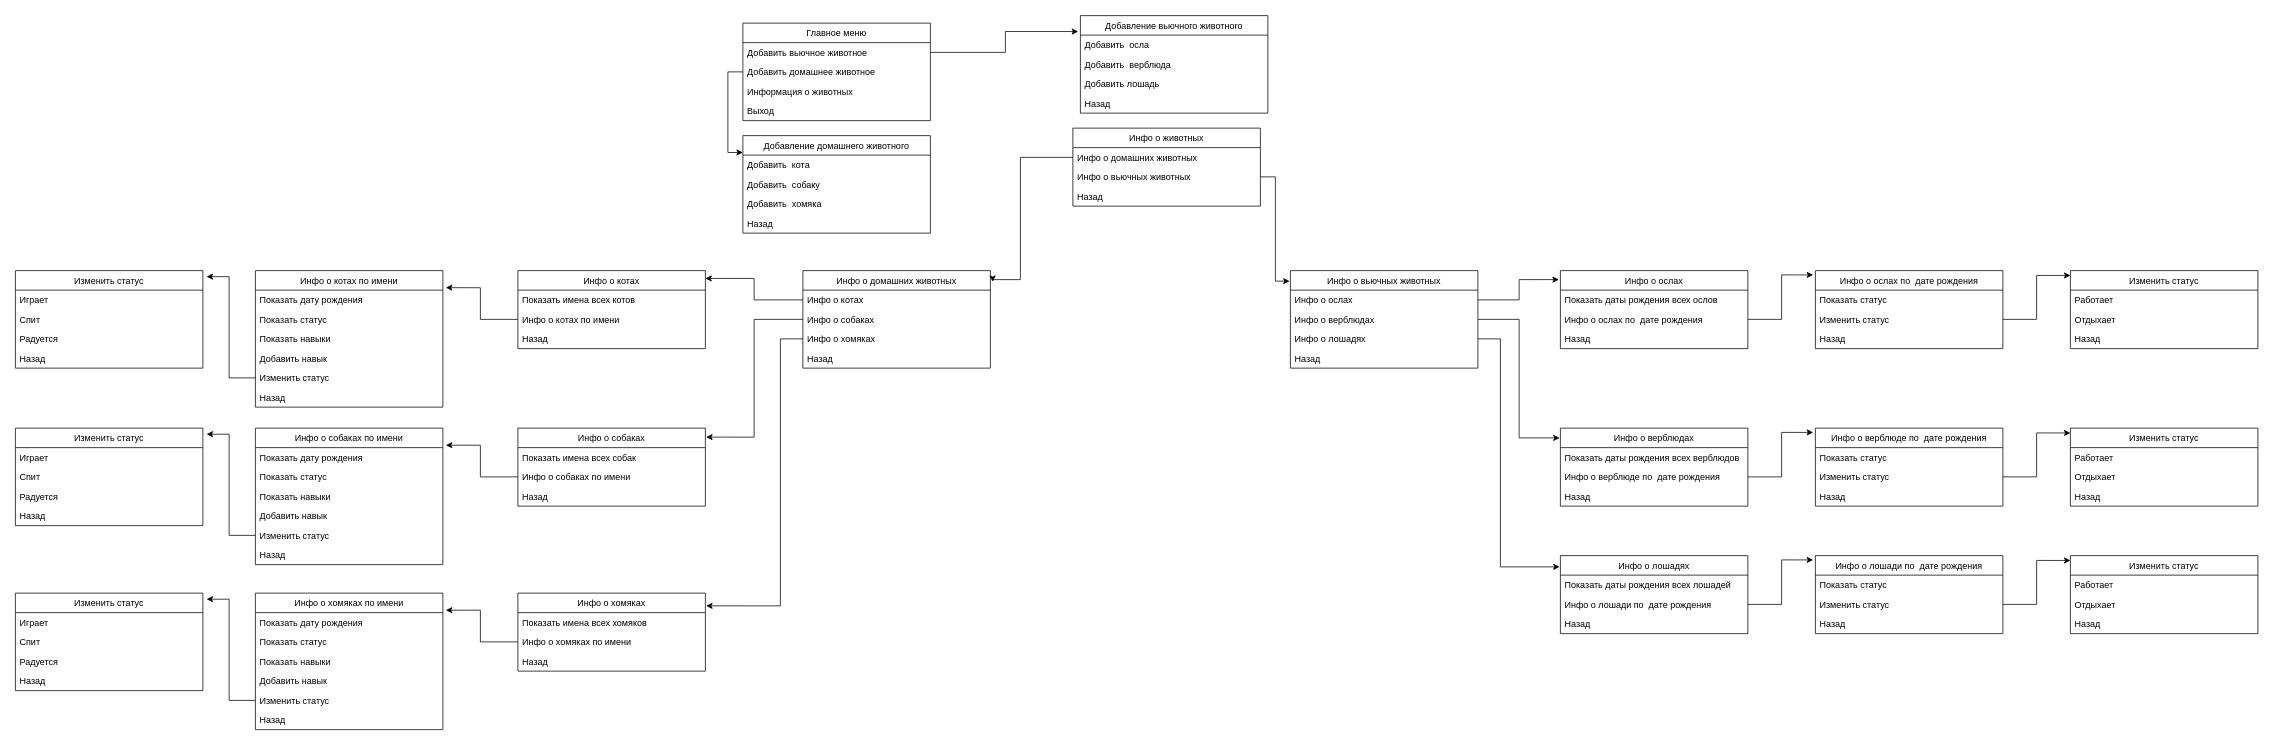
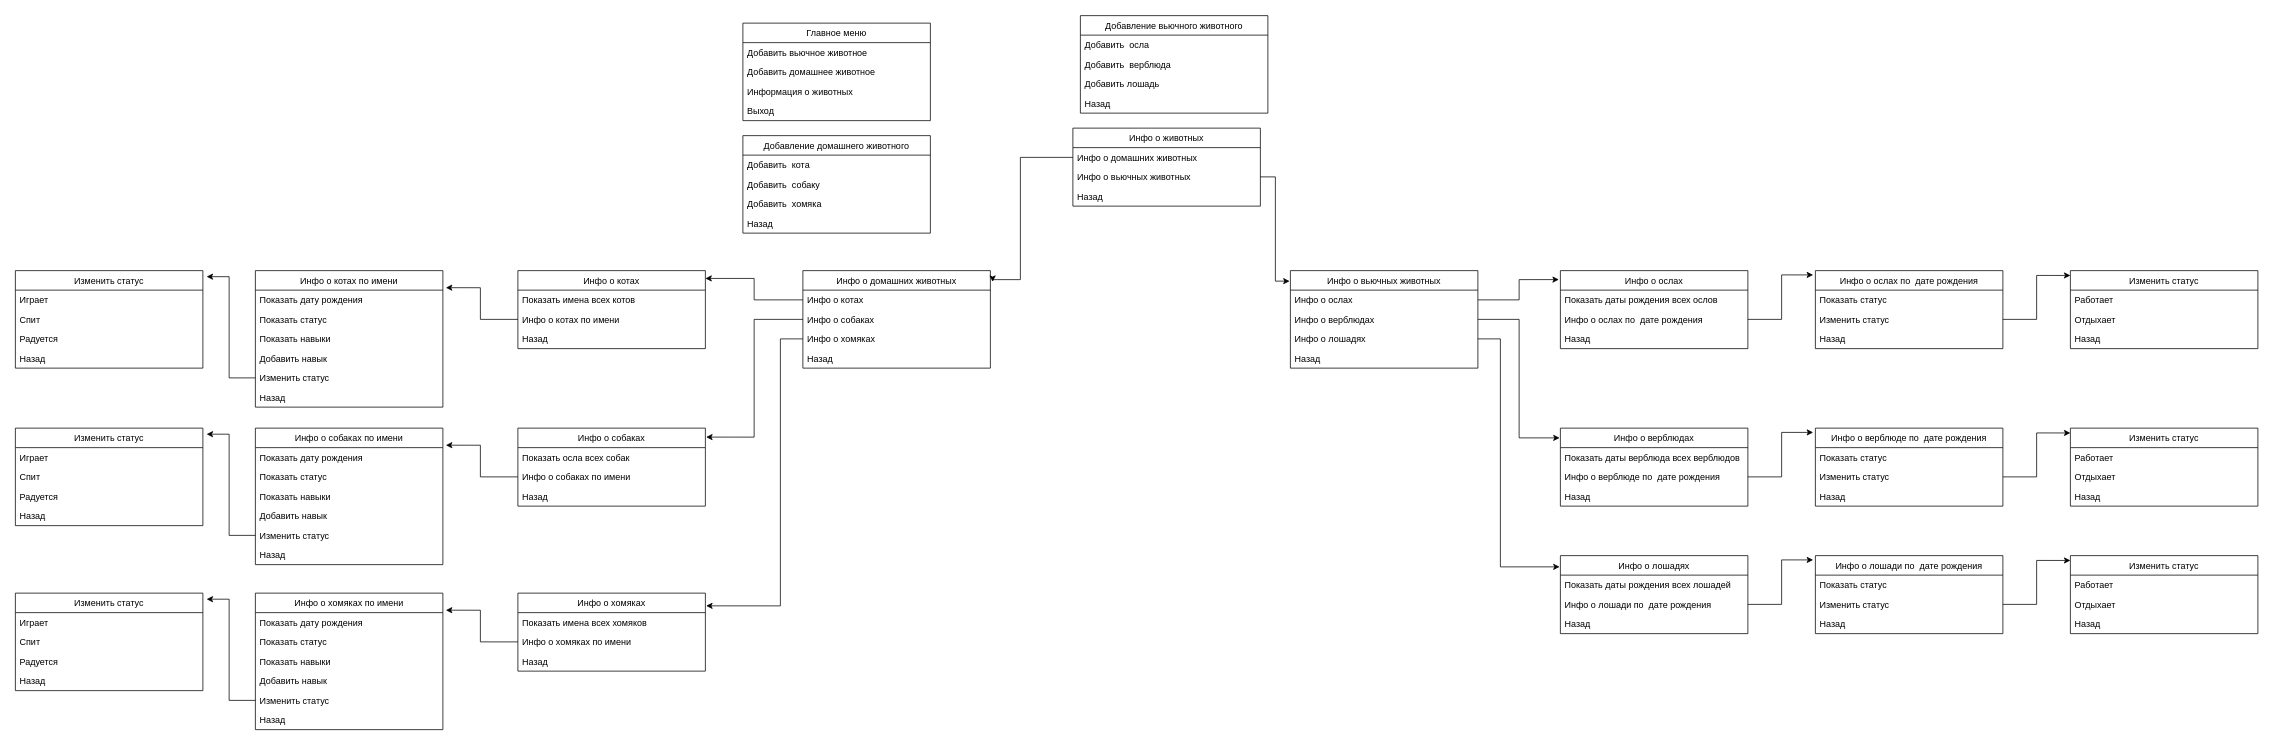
edge "Добавить вьючное животное" -> "Добавление вьючного животного": removed
edge "Добавить домашнее животное" -> "Добавление домашнего животного": removed
node "Показать имена всех собак": label "Показать имена всех собак" -> "Показать осла всех собак"
node "Показать даты рождения всех верблюдов": label "Показать даты рождения всех верблюдов" -> "Показать даты верблюда всех верблюдов"
